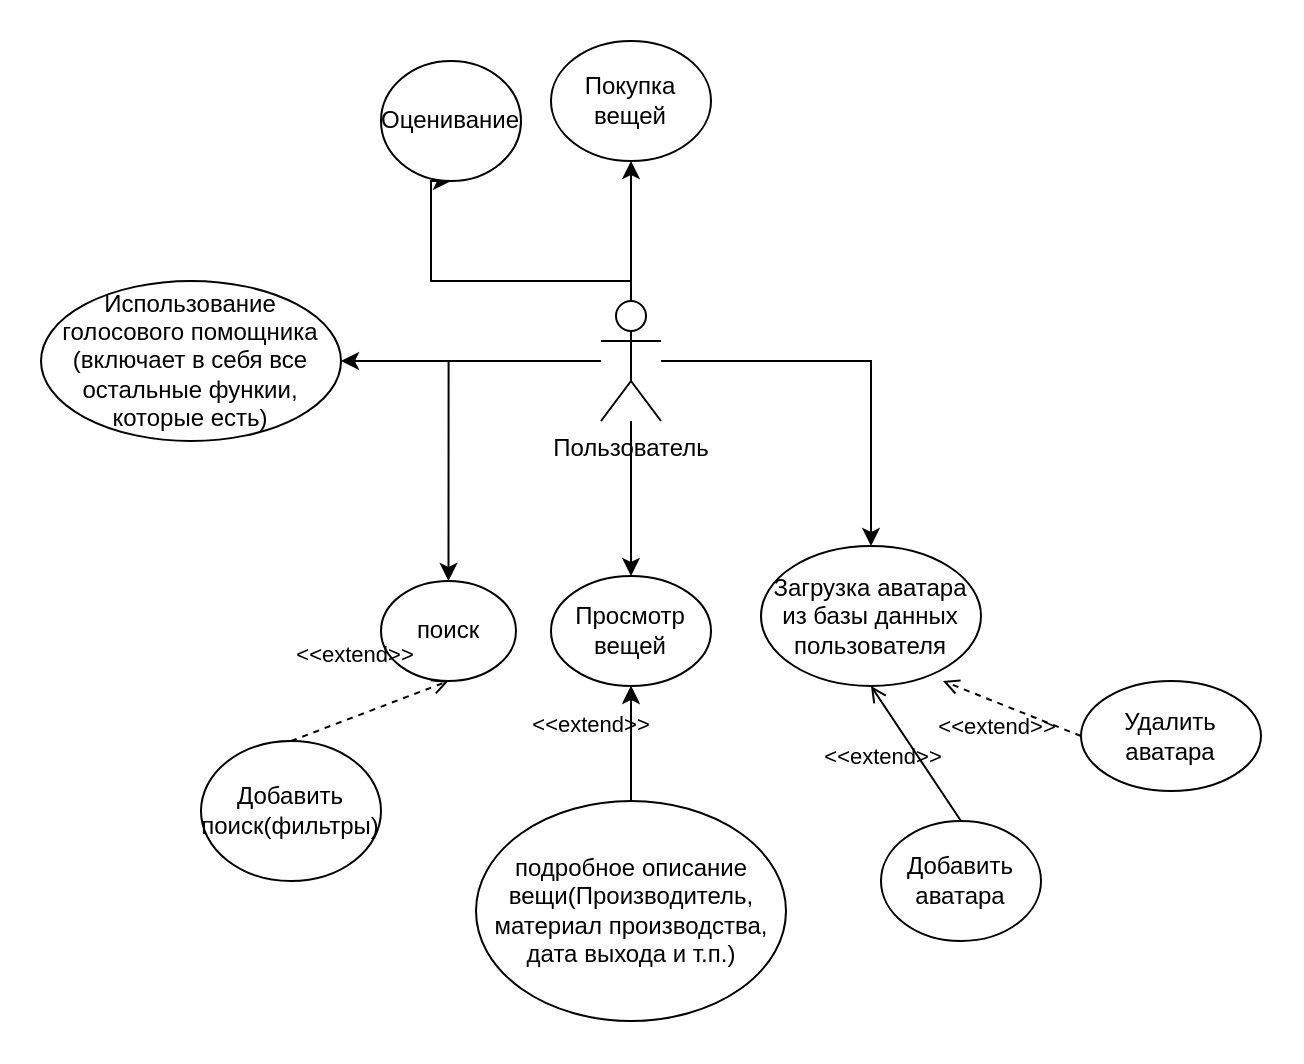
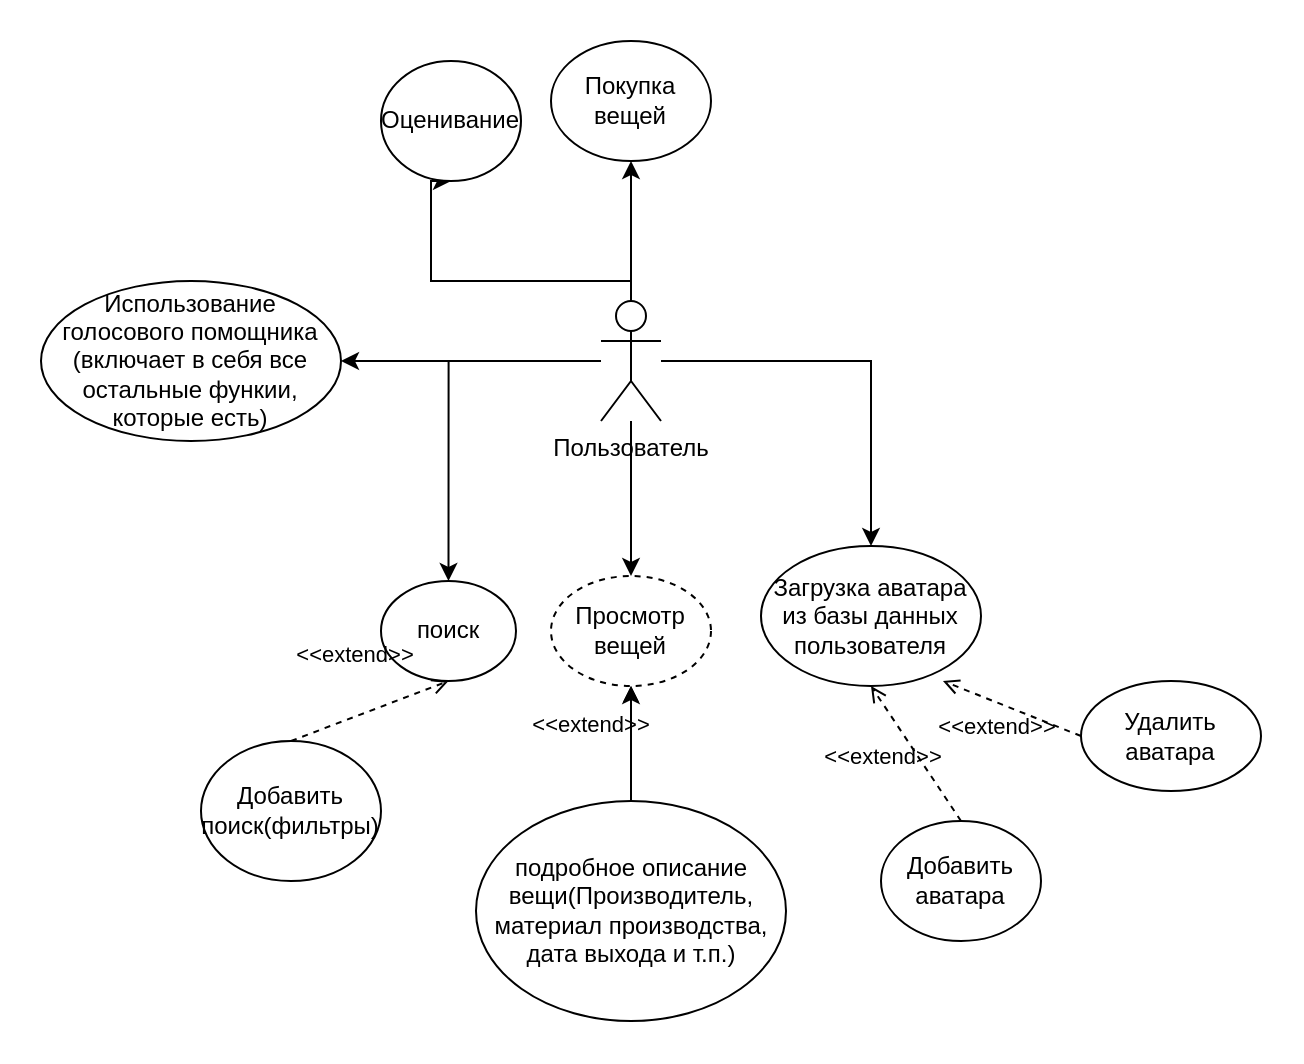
node "Просмотр вещей": style solid -> dashed
edge "Добавить аватара" -> "Загрузка аватара из базы данных пользователя": style solid -> dashed
